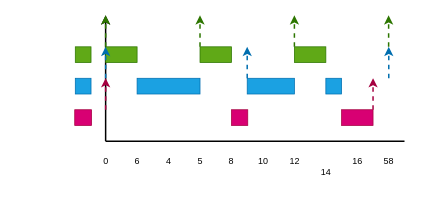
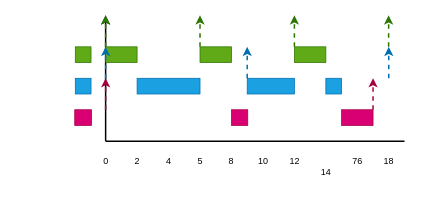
node "6": label "6" -> "2"
node "16": label "16" -> "76"
node "58": label "58" -> "18"
